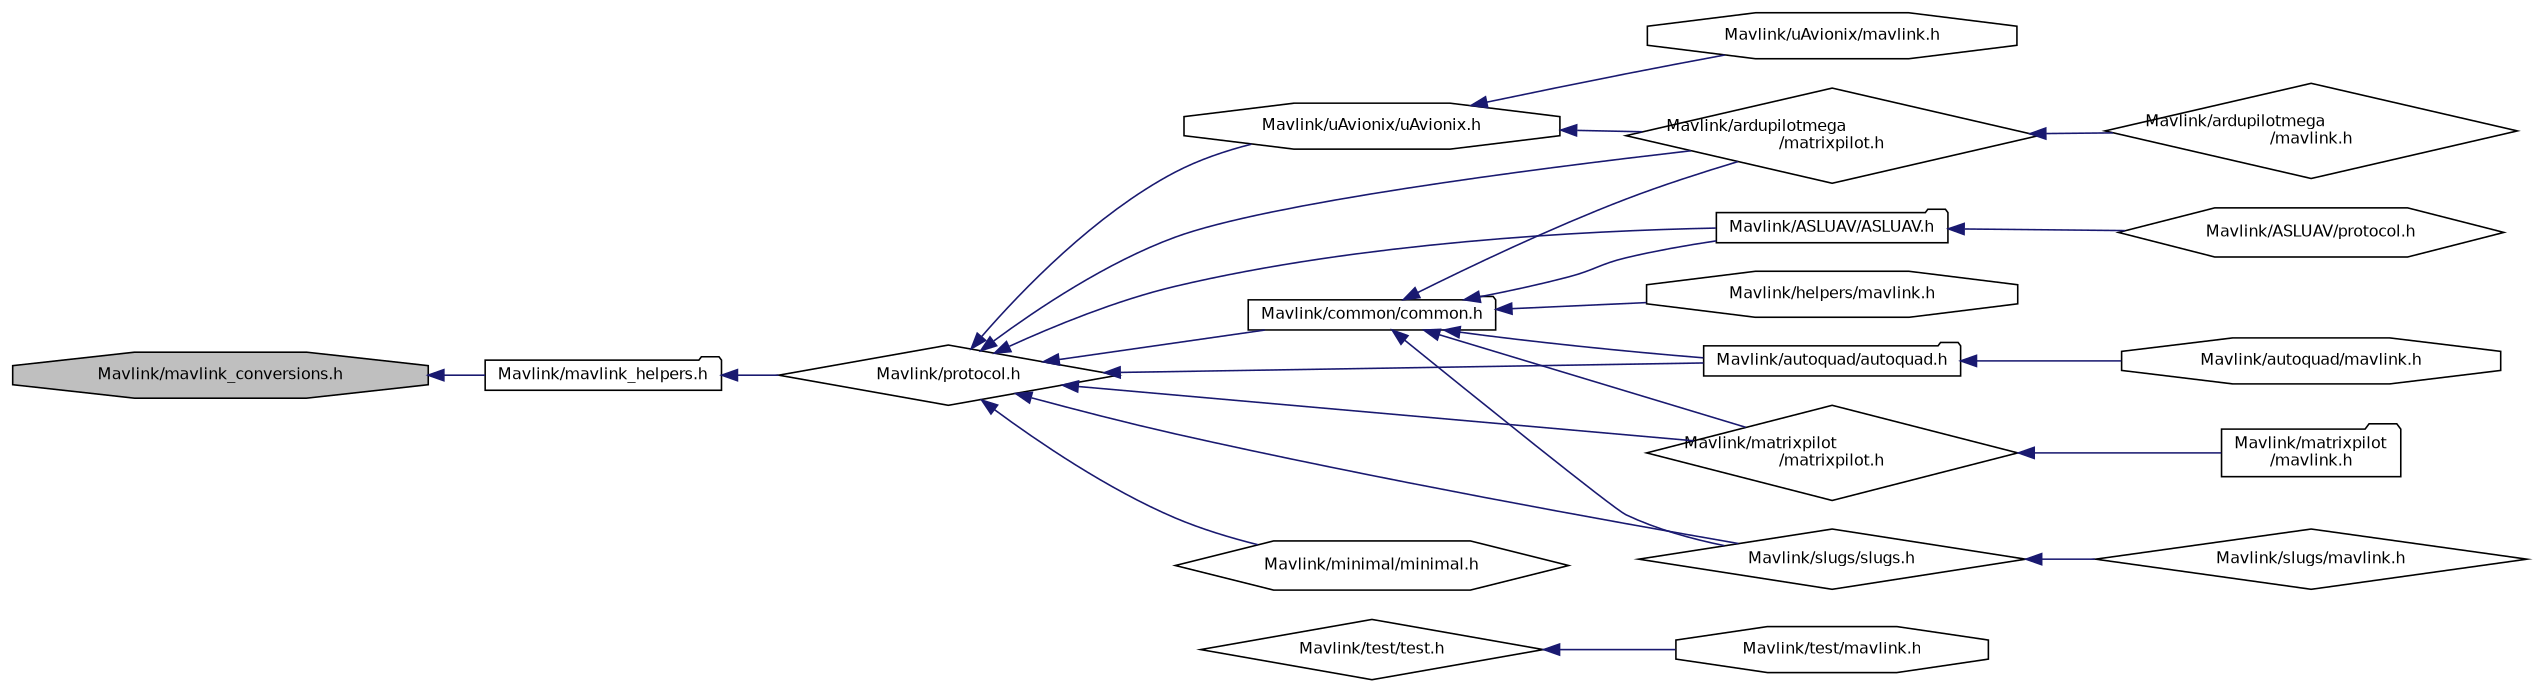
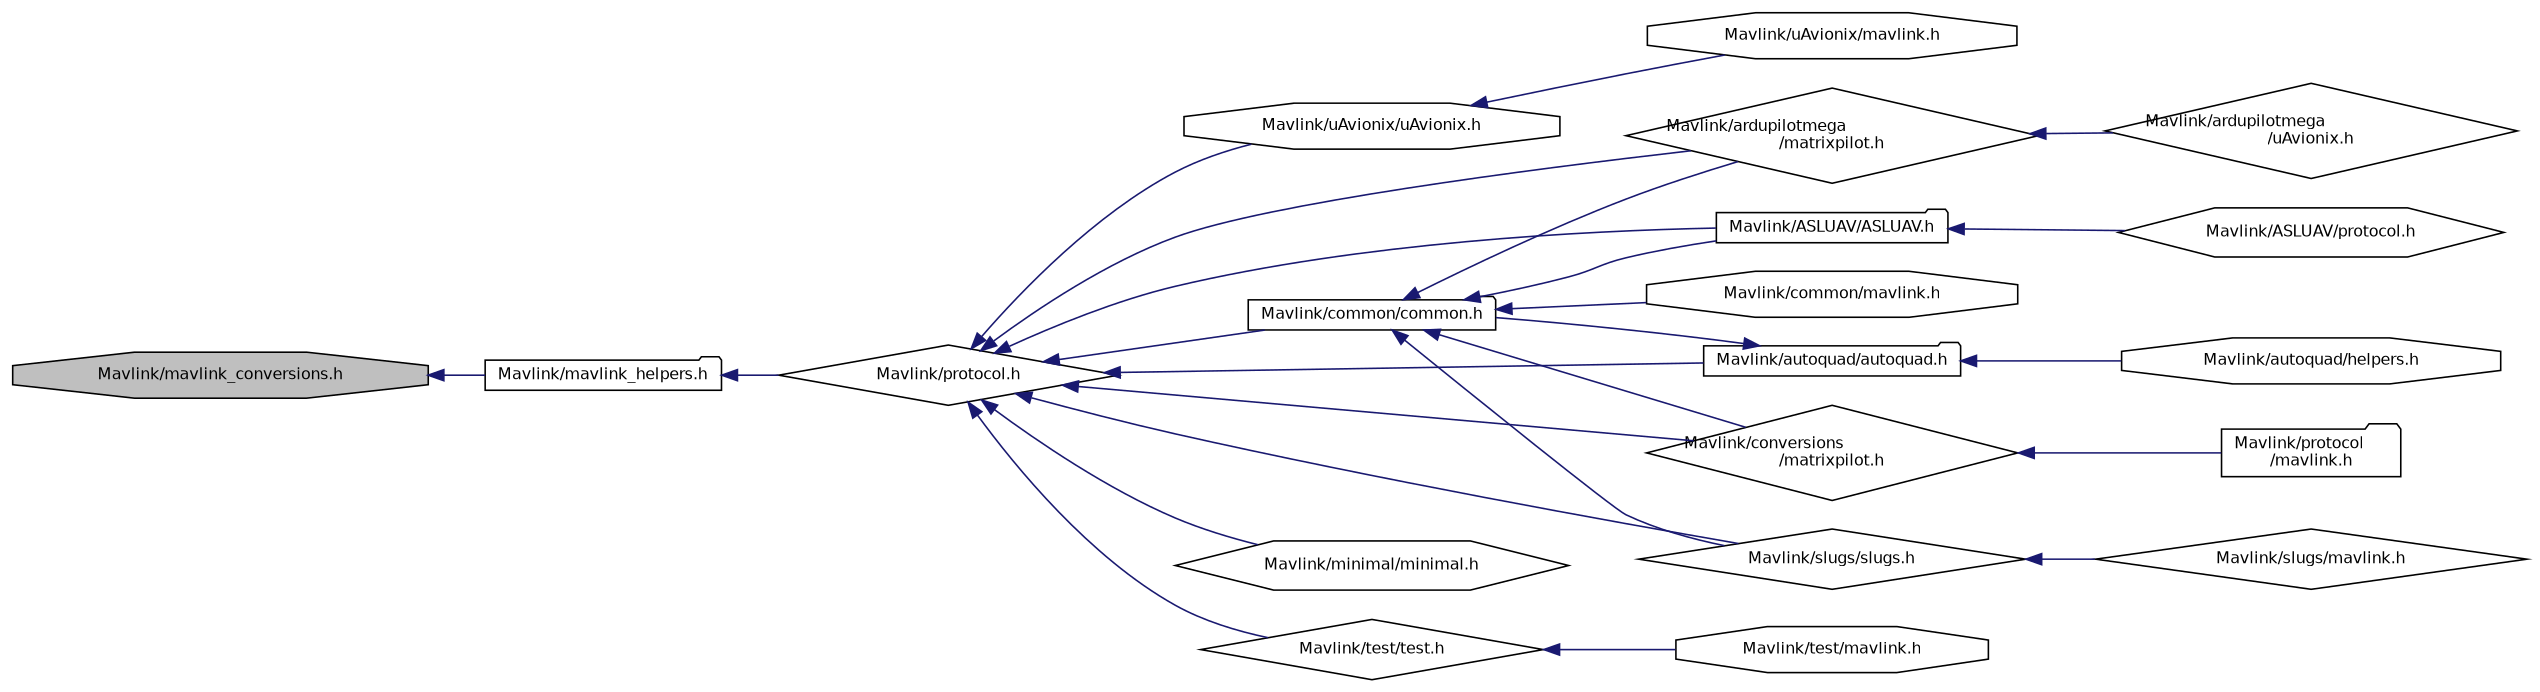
edge "Mavlink/ardupilotmega /matrixpilot.h" -> "Mavlink/uAvionix/uAvionix.h": removed
node "Mavlink/ardupilotmega /mavlink.h": label "Mavlink/ardupilotmega /mavlink.h" -> "Mavlink/ardupilotmega /uAvionix.h"
node "Mavlink/helpers/mavlink.h": label "Mavlink/helpers/mavlink.h" -> "Mavlink/common/mavlink.h"
edge "Mavlink/autoquad/autoquad.h" -> "Mavlink/common/common.h": reversed
node "Mavlink/autoquad/mavlink.h": label "Mavlink/autoquad/mavlink.h" -> "Mavlink/autoquad/helpers.h"
node "Mavlink/matrixpilot /matrixpilot.h": label "Mavlink/matrixpilot /matrixpilot.h" -> "Mavlink/conversions /matrixpilot.h"
node "Mavlink/matrixpilot /mavlink.h": label "Mavlink/matrixpilot /mavlink.h" -> "Mavlink/protocol /mavlink.h"
edge "Mavlink/test/test.h" -> "Mavlink/protocol.h": added
